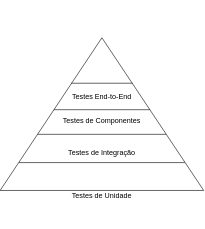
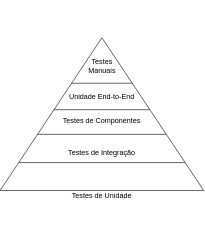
node "Testes Manuais": added
node "Testes End-to-End": label "Testes End-to-End" -> "Unidade End-to-End"
